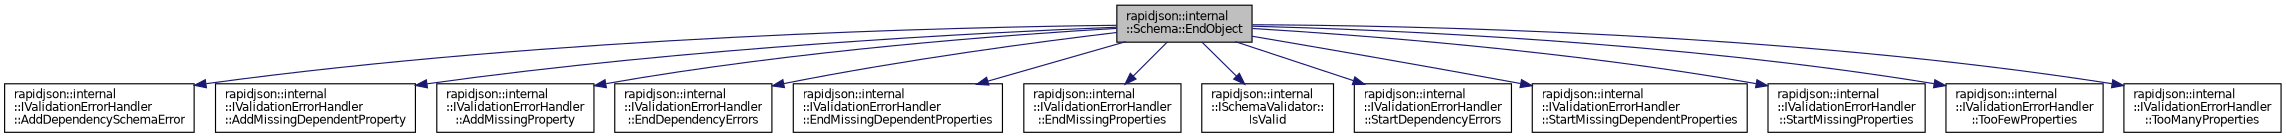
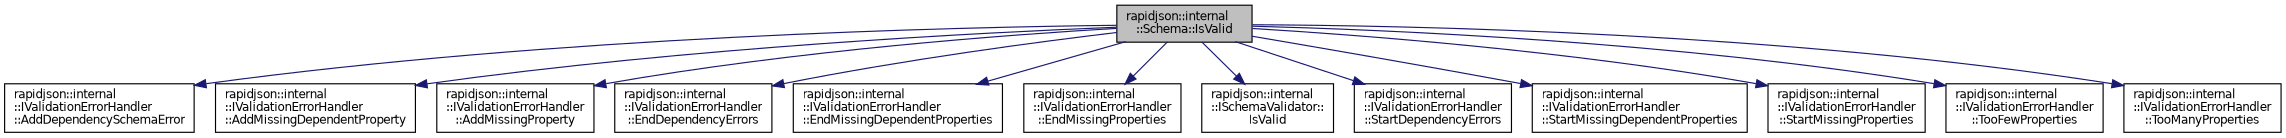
node "rapidjson::internal ::Schema::EndObject": label "rapidjson::internal ::Schema::EndObject" -> "rapidjson::internal ::Schema::IsValid"
